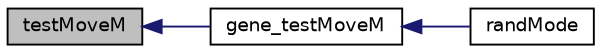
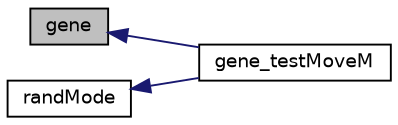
node "testMoveM": label "testMoveM" -> "gene"
edge "randMode" -> "gene_testMoveM": reversed
